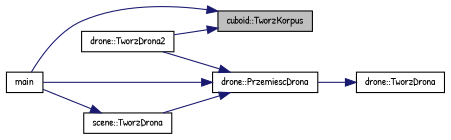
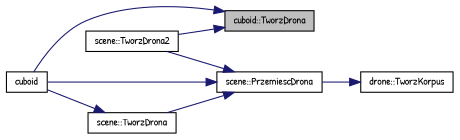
node "cuboid::TworzKorpus": label "cuboid::TworzKorpus" -> "cuboid::TworzDrona"
node "drone::TworzDrona2": label "drone::TworzDrona2" -> "scene::TworzDrona2"
node "main": label "main" -> "cuboid"
node "drone::PrzemiescDrona": label "drone::PrzemiescDrona" -> "scene::PrzemiescDrona"
node "drone::TworzDrona": label "drone::TworzDrona" -> "drone::TworzKorpus"
